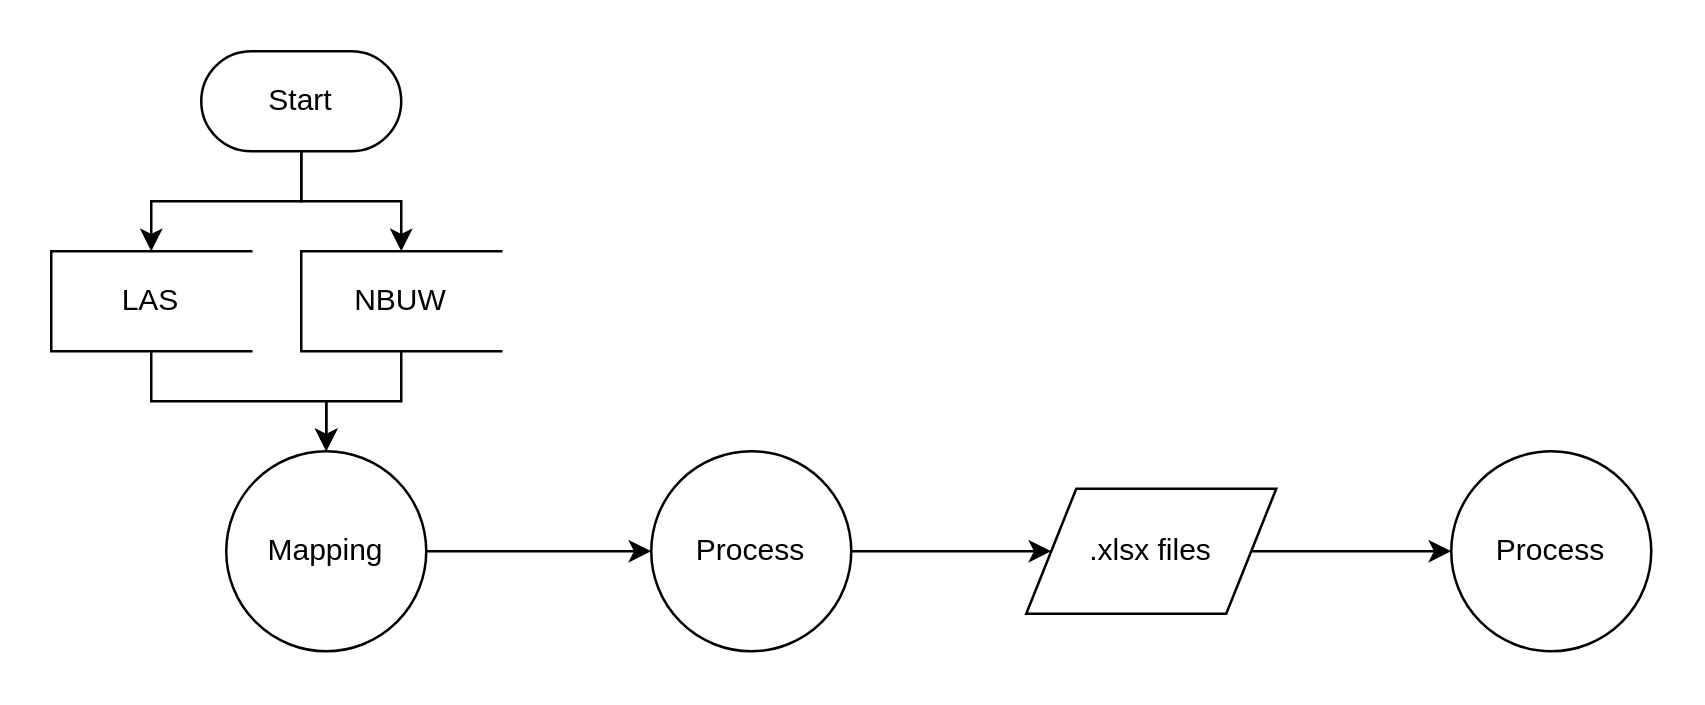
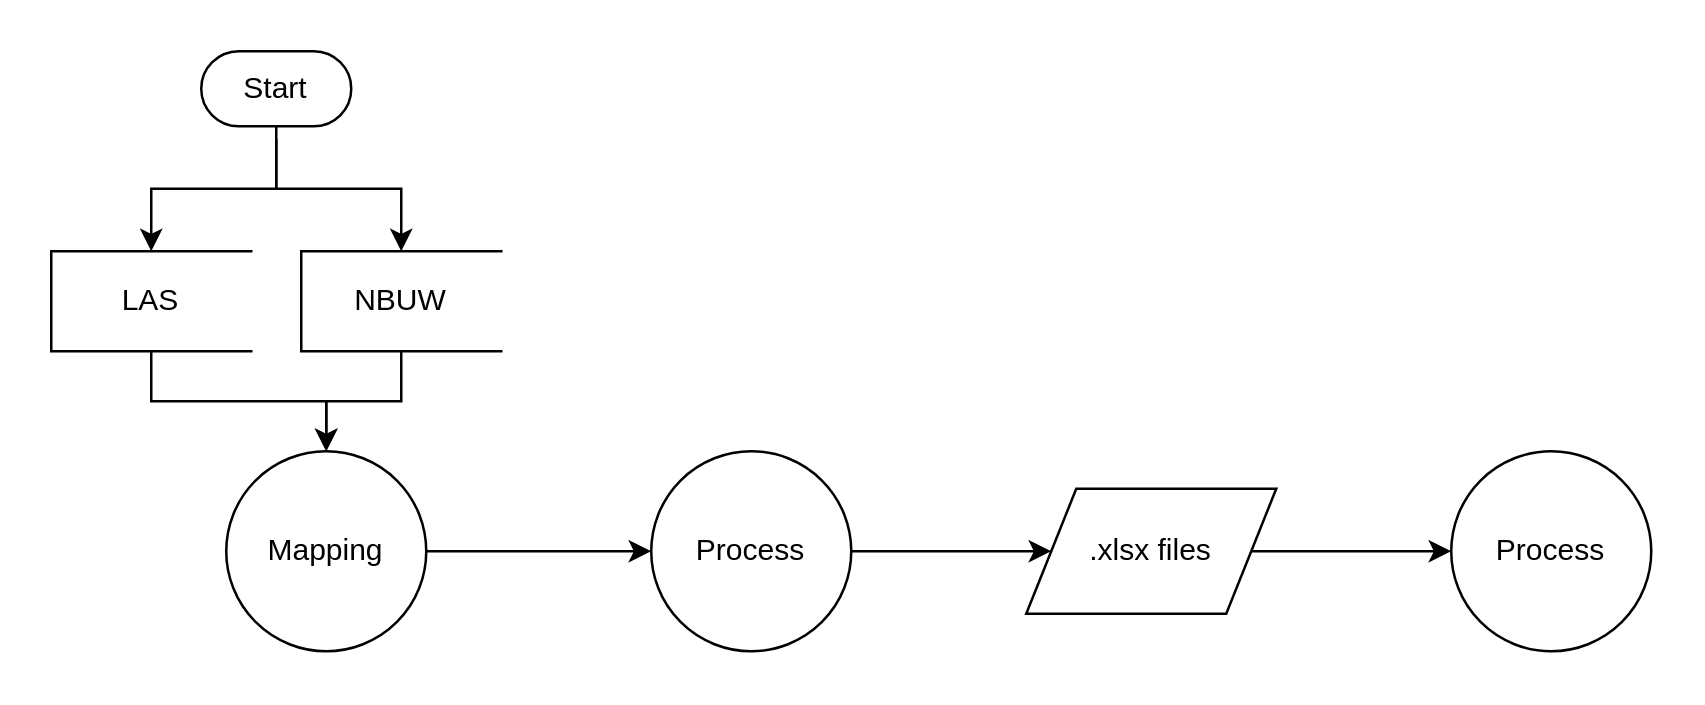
node "Start": size 200x100 -> 150x75
